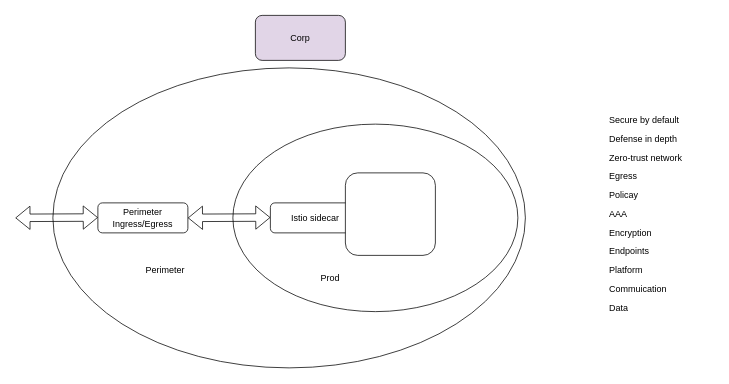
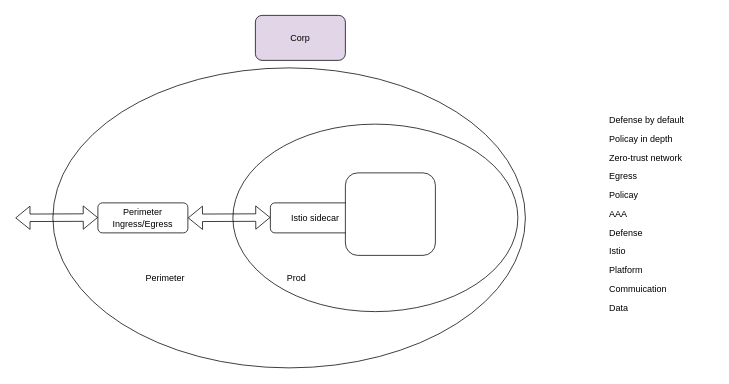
node "Secure by default": label "Secure by default" -> "Defense by default"
node "Defense in depth": label "Defense in depth" -> "Policay in depth"
node "Encryption": label "Encryption" -> "Defense"
node "Endpoints": label "Endpoints" -> "Istio"
node "Perimeter": moved (165, 270) -> (165, 278)
node "Prod": moved (330, 278) -> (297, 278)
